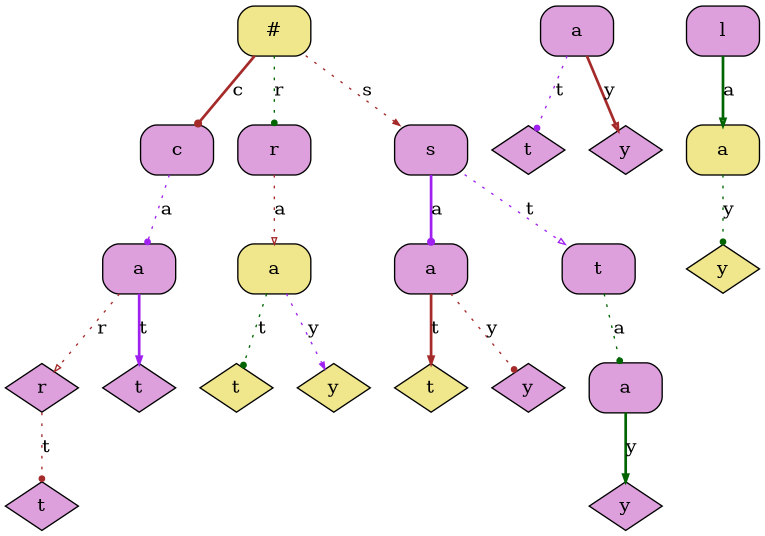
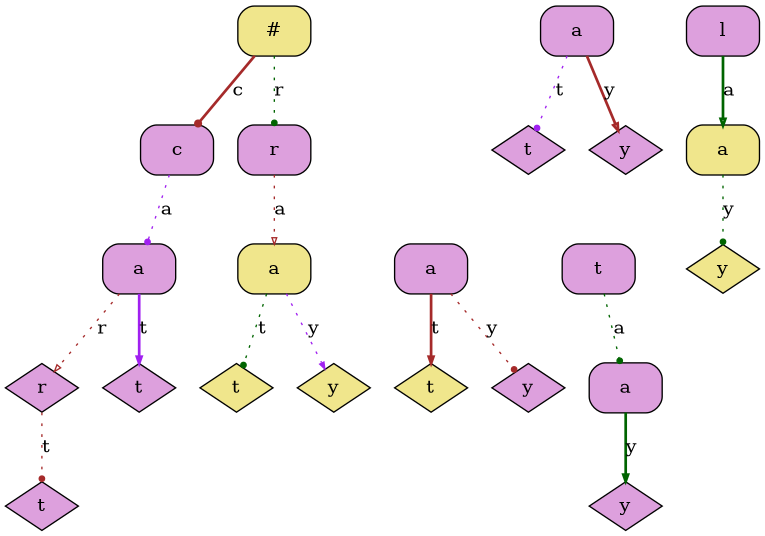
node "s": removed
